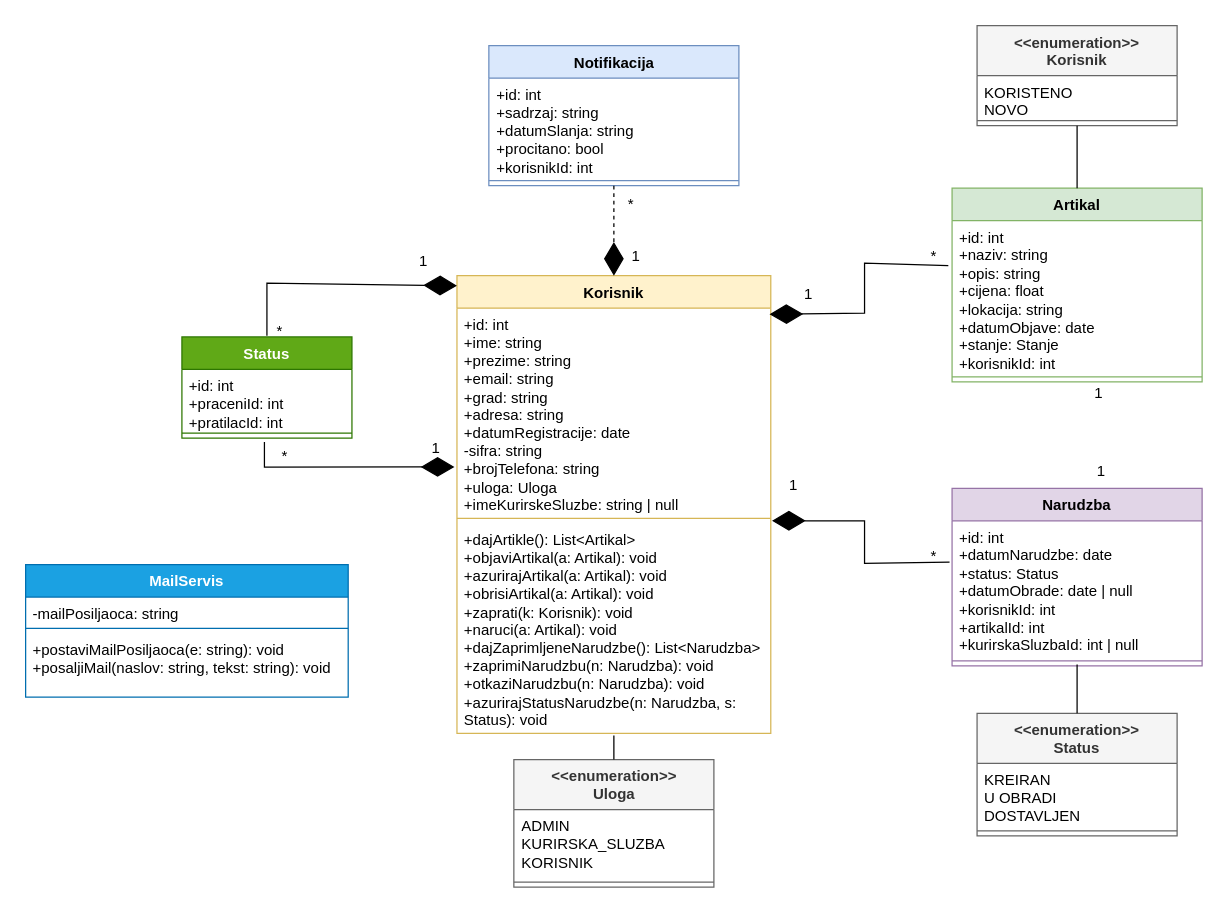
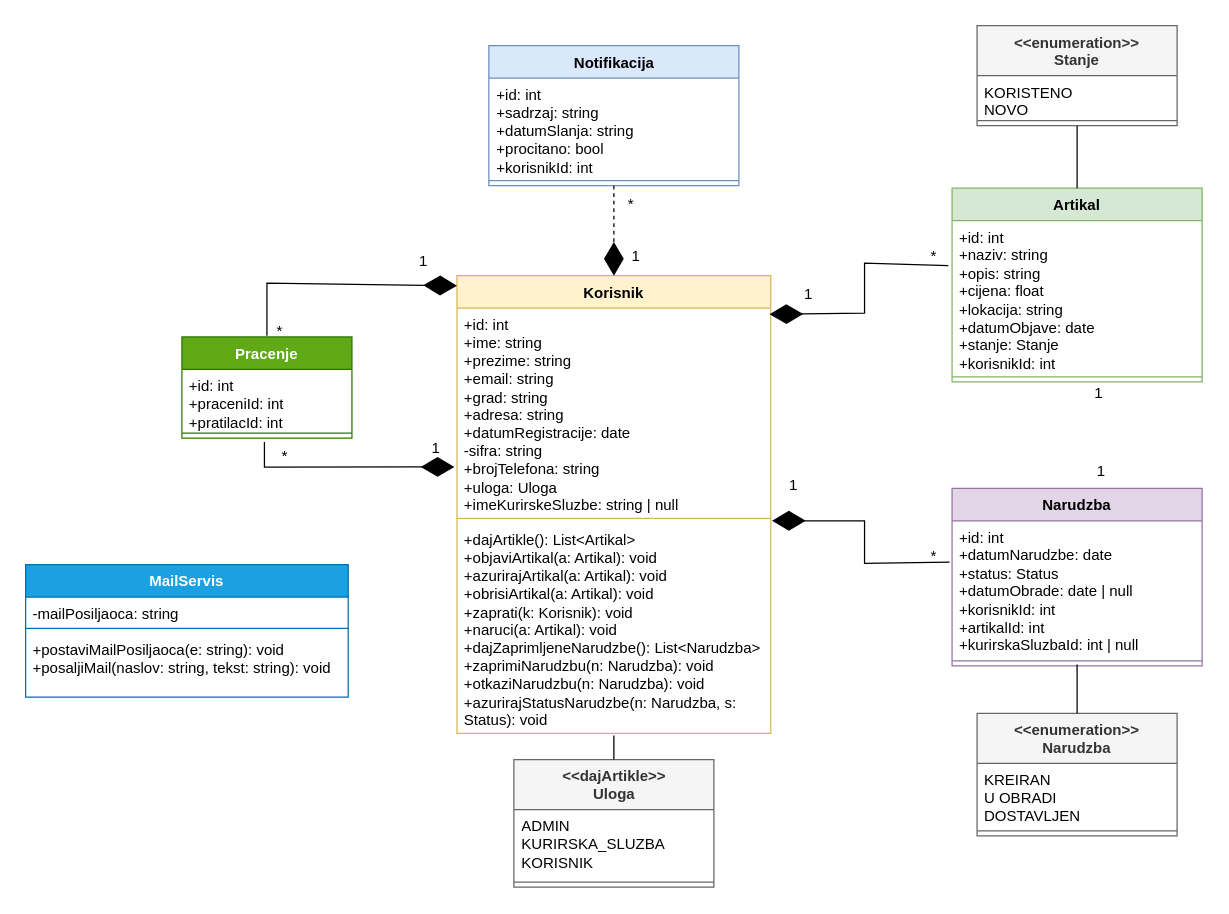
node "<<enumeration>> Korisnik": label "<<enumeration>> Korisnik" -> "<<enumeration>> Stanje"
node "Status": label "Status" -> "Pracenje"
node "<<enumeration>> Status": label "<<enumeration>> Status" -> "<<enumeration>> Narudzba"
node "<<enumeration>> Uloga": label "<<enumeration>> Uloga" -> "<<dajArtikle>> Uloga"
